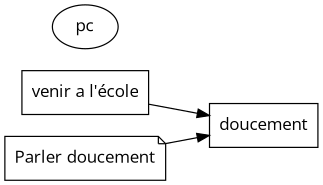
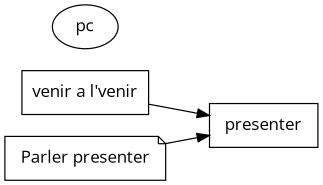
node "venir a l'école": label "venir a l'école" -> "venir a l'venir"
node "doucement": label "doucement" -> "presenter"
node "Parler doucement": label "Parler doucement" -> "Parler presenter"
